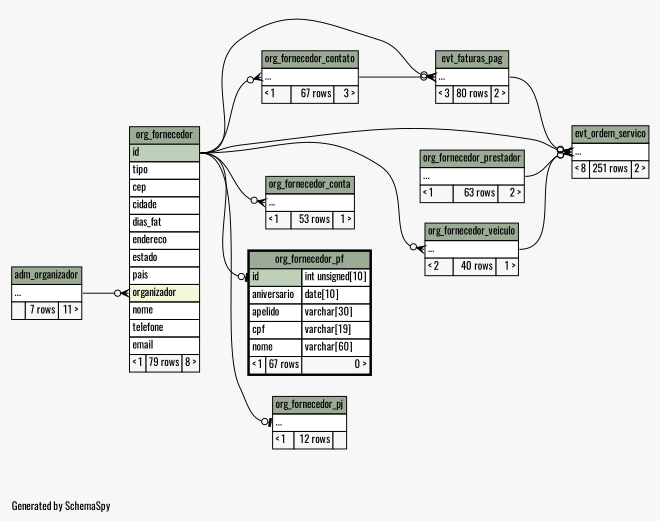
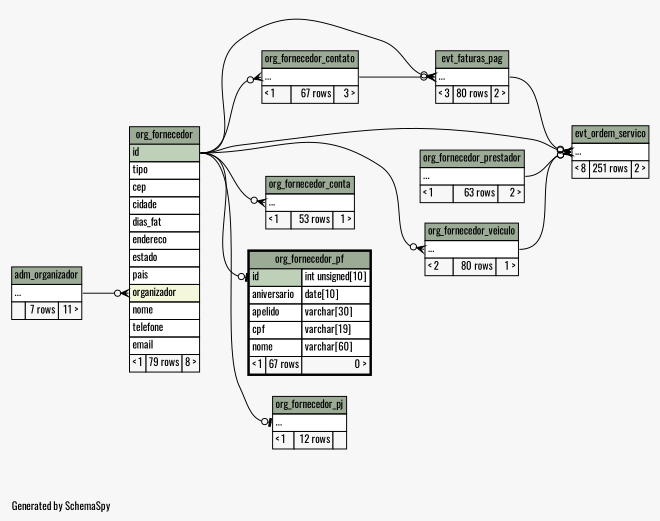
node "org_fornecedor_veiculo": text "40 rows" -> "80 rows"
